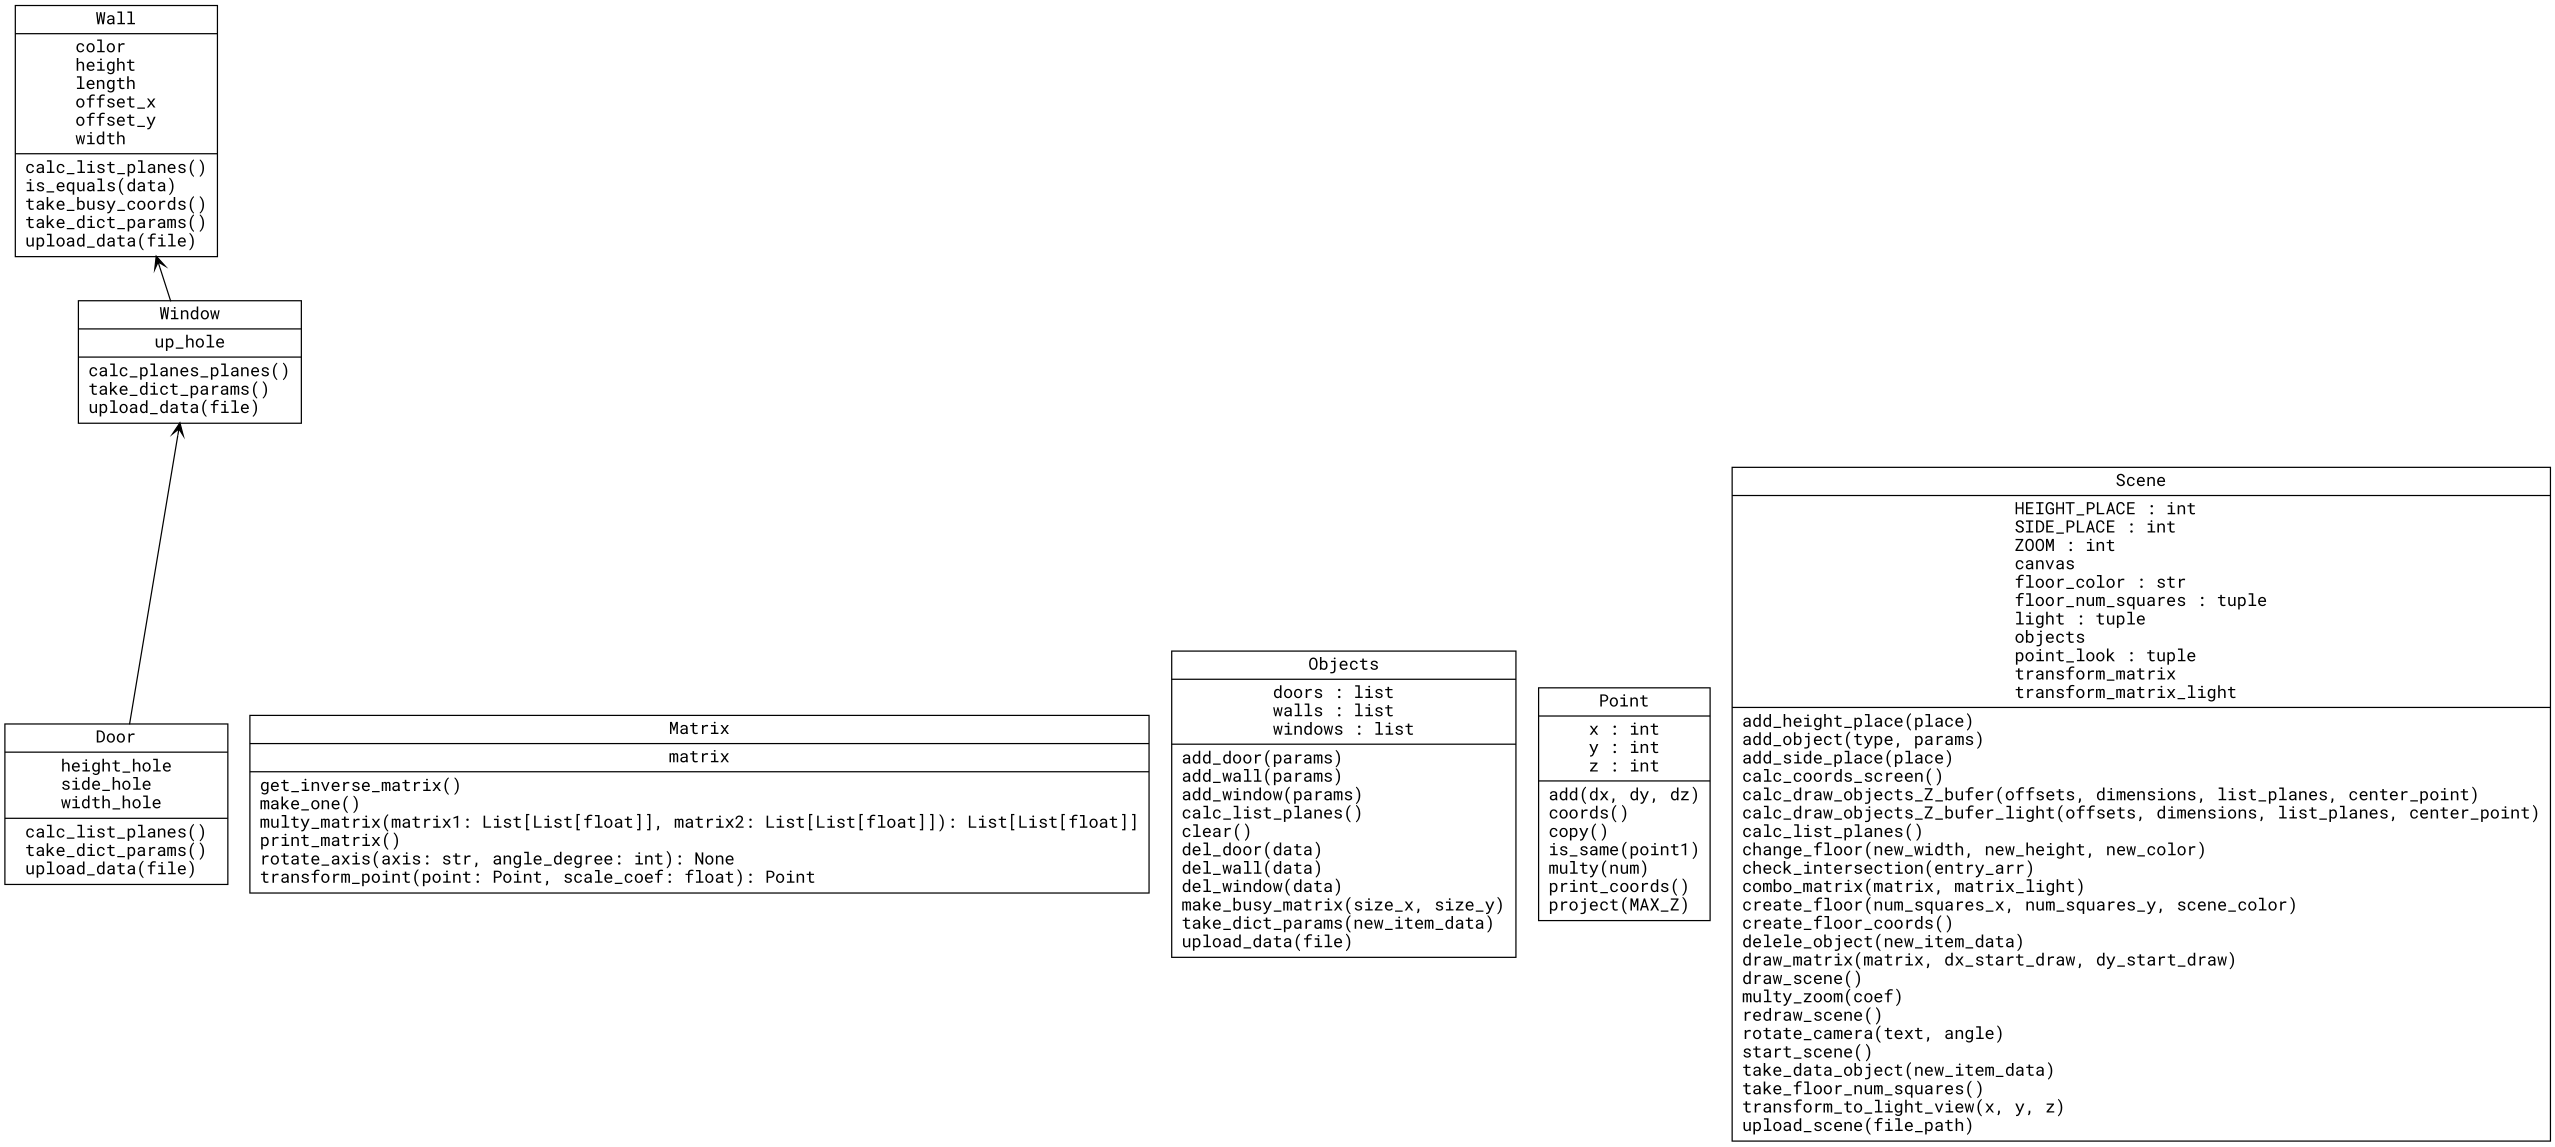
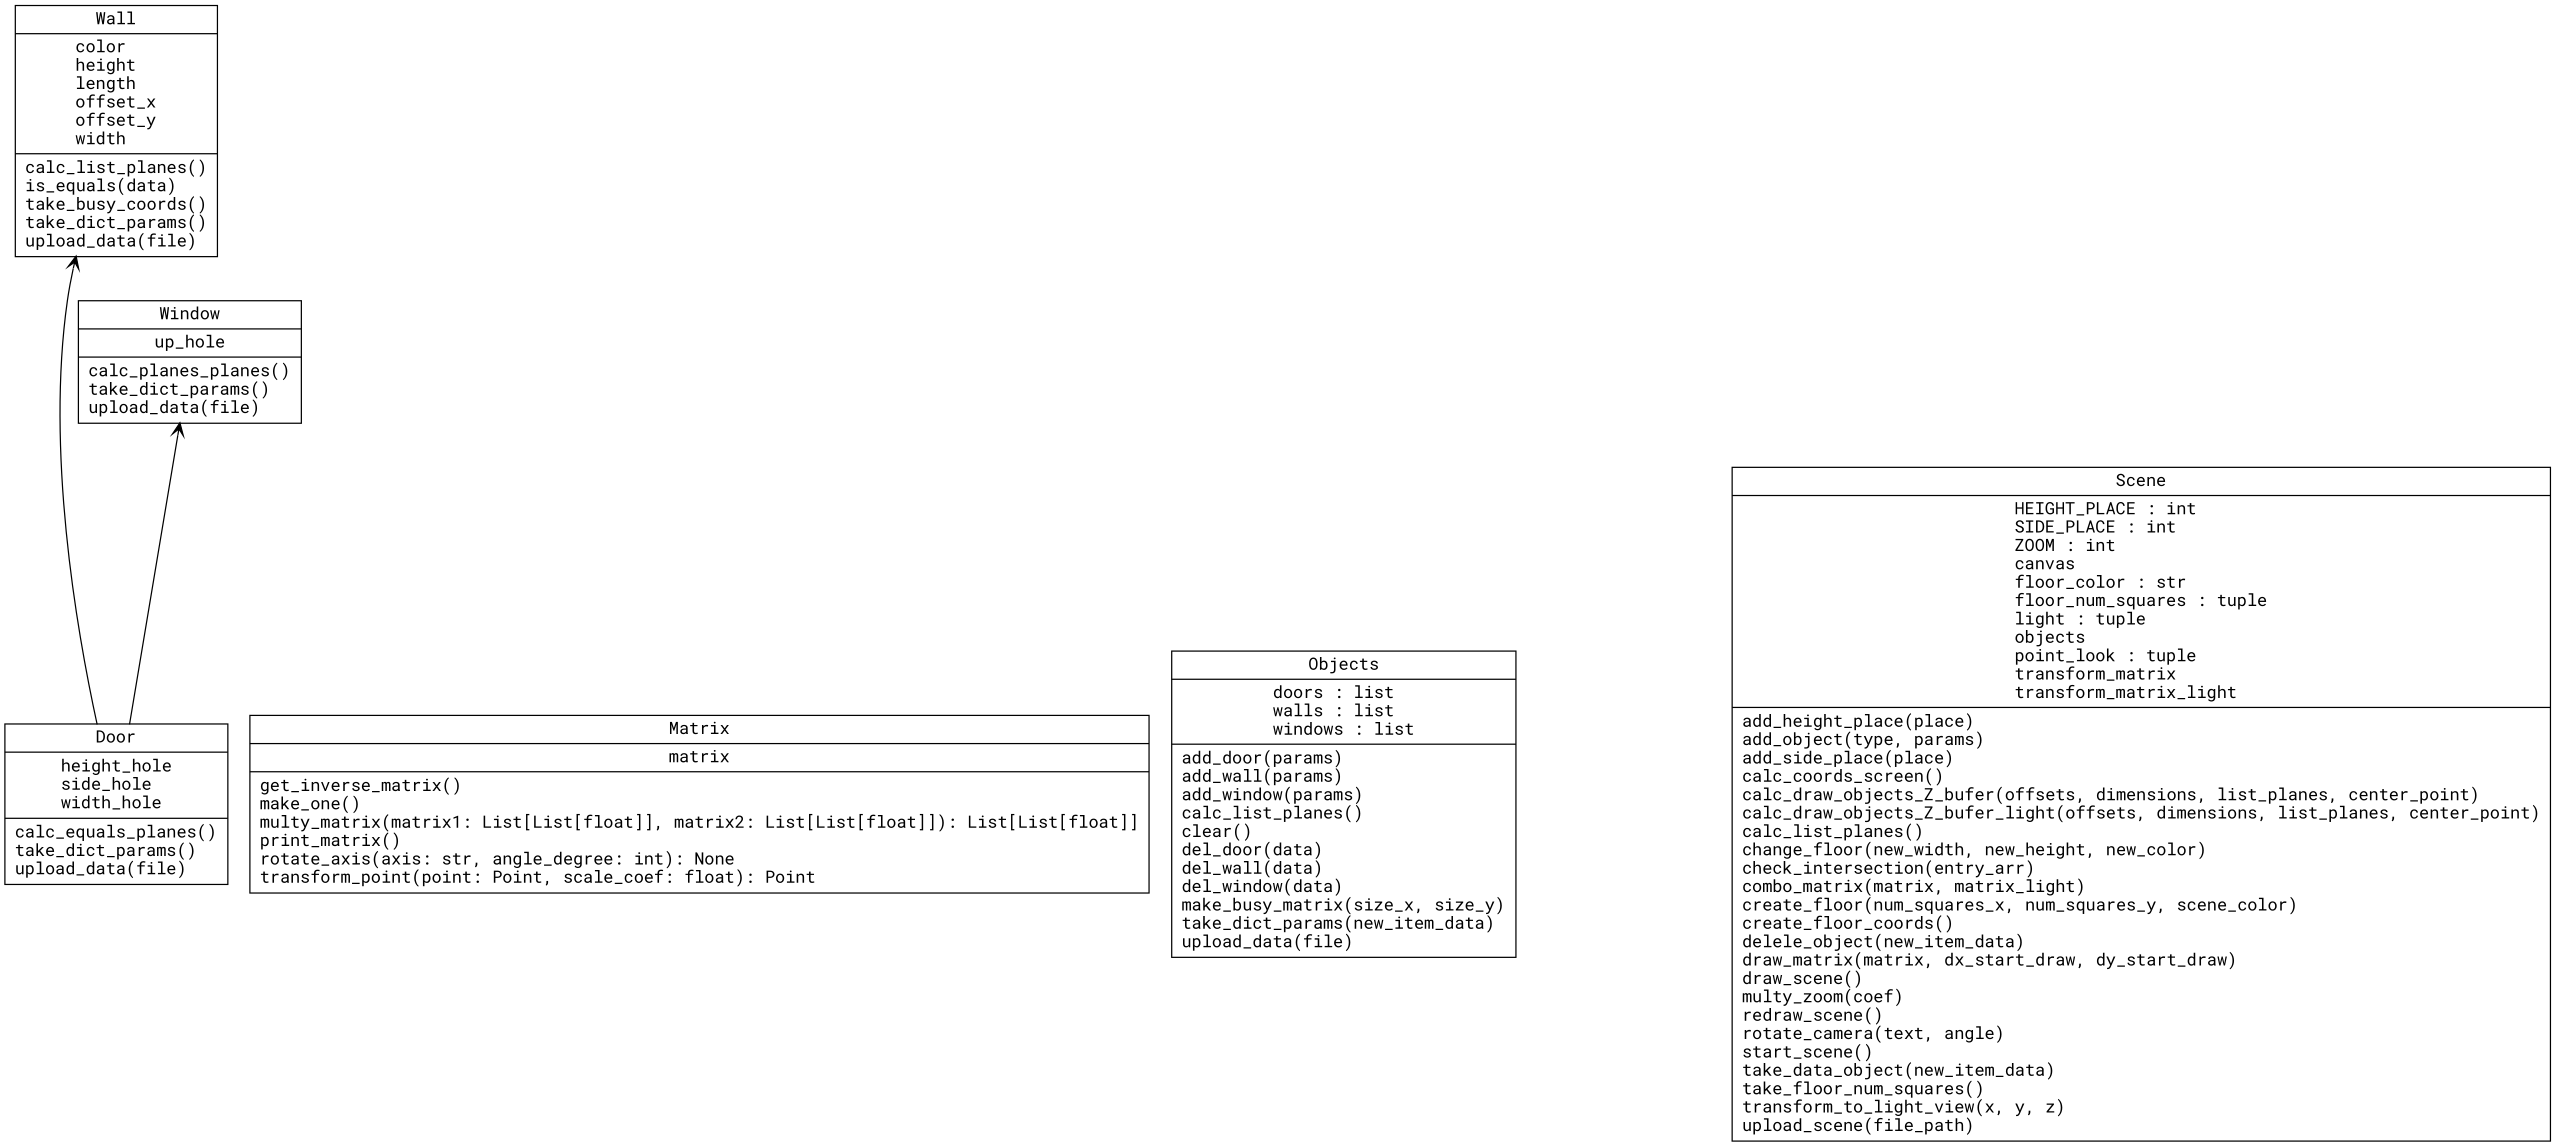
edge "Window" -> "Wall": now "Door" -> "Wall"
node "Point": removed
node "Door": text "calc_list_planes()" -> "calc_equals_planes()"
